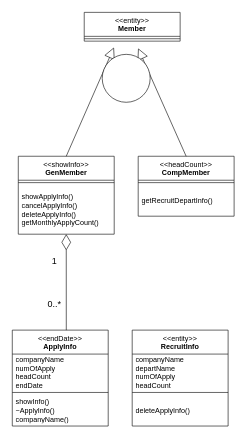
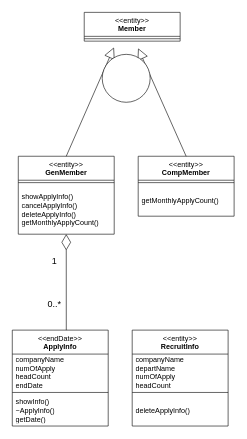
node "<<showInfo>> GenMember": label "<<showInfo>> GenMember" -> "<<entity>> GenMember"
node "<<headCount>> CompMember": label "<<headCount>> CompMember" -> "<<entity>> CompMember"
node "getRecruitDepartInfo()": label "getRecruitDepartInfo()" -> "getMonthlyApplyCount()"
node "showInfo() ~ApplyInfo() companyName()": label "showInfo() ~ApplyInfo() companyName()" -> "showInfo() ~ApplyInfo() getDate()"
